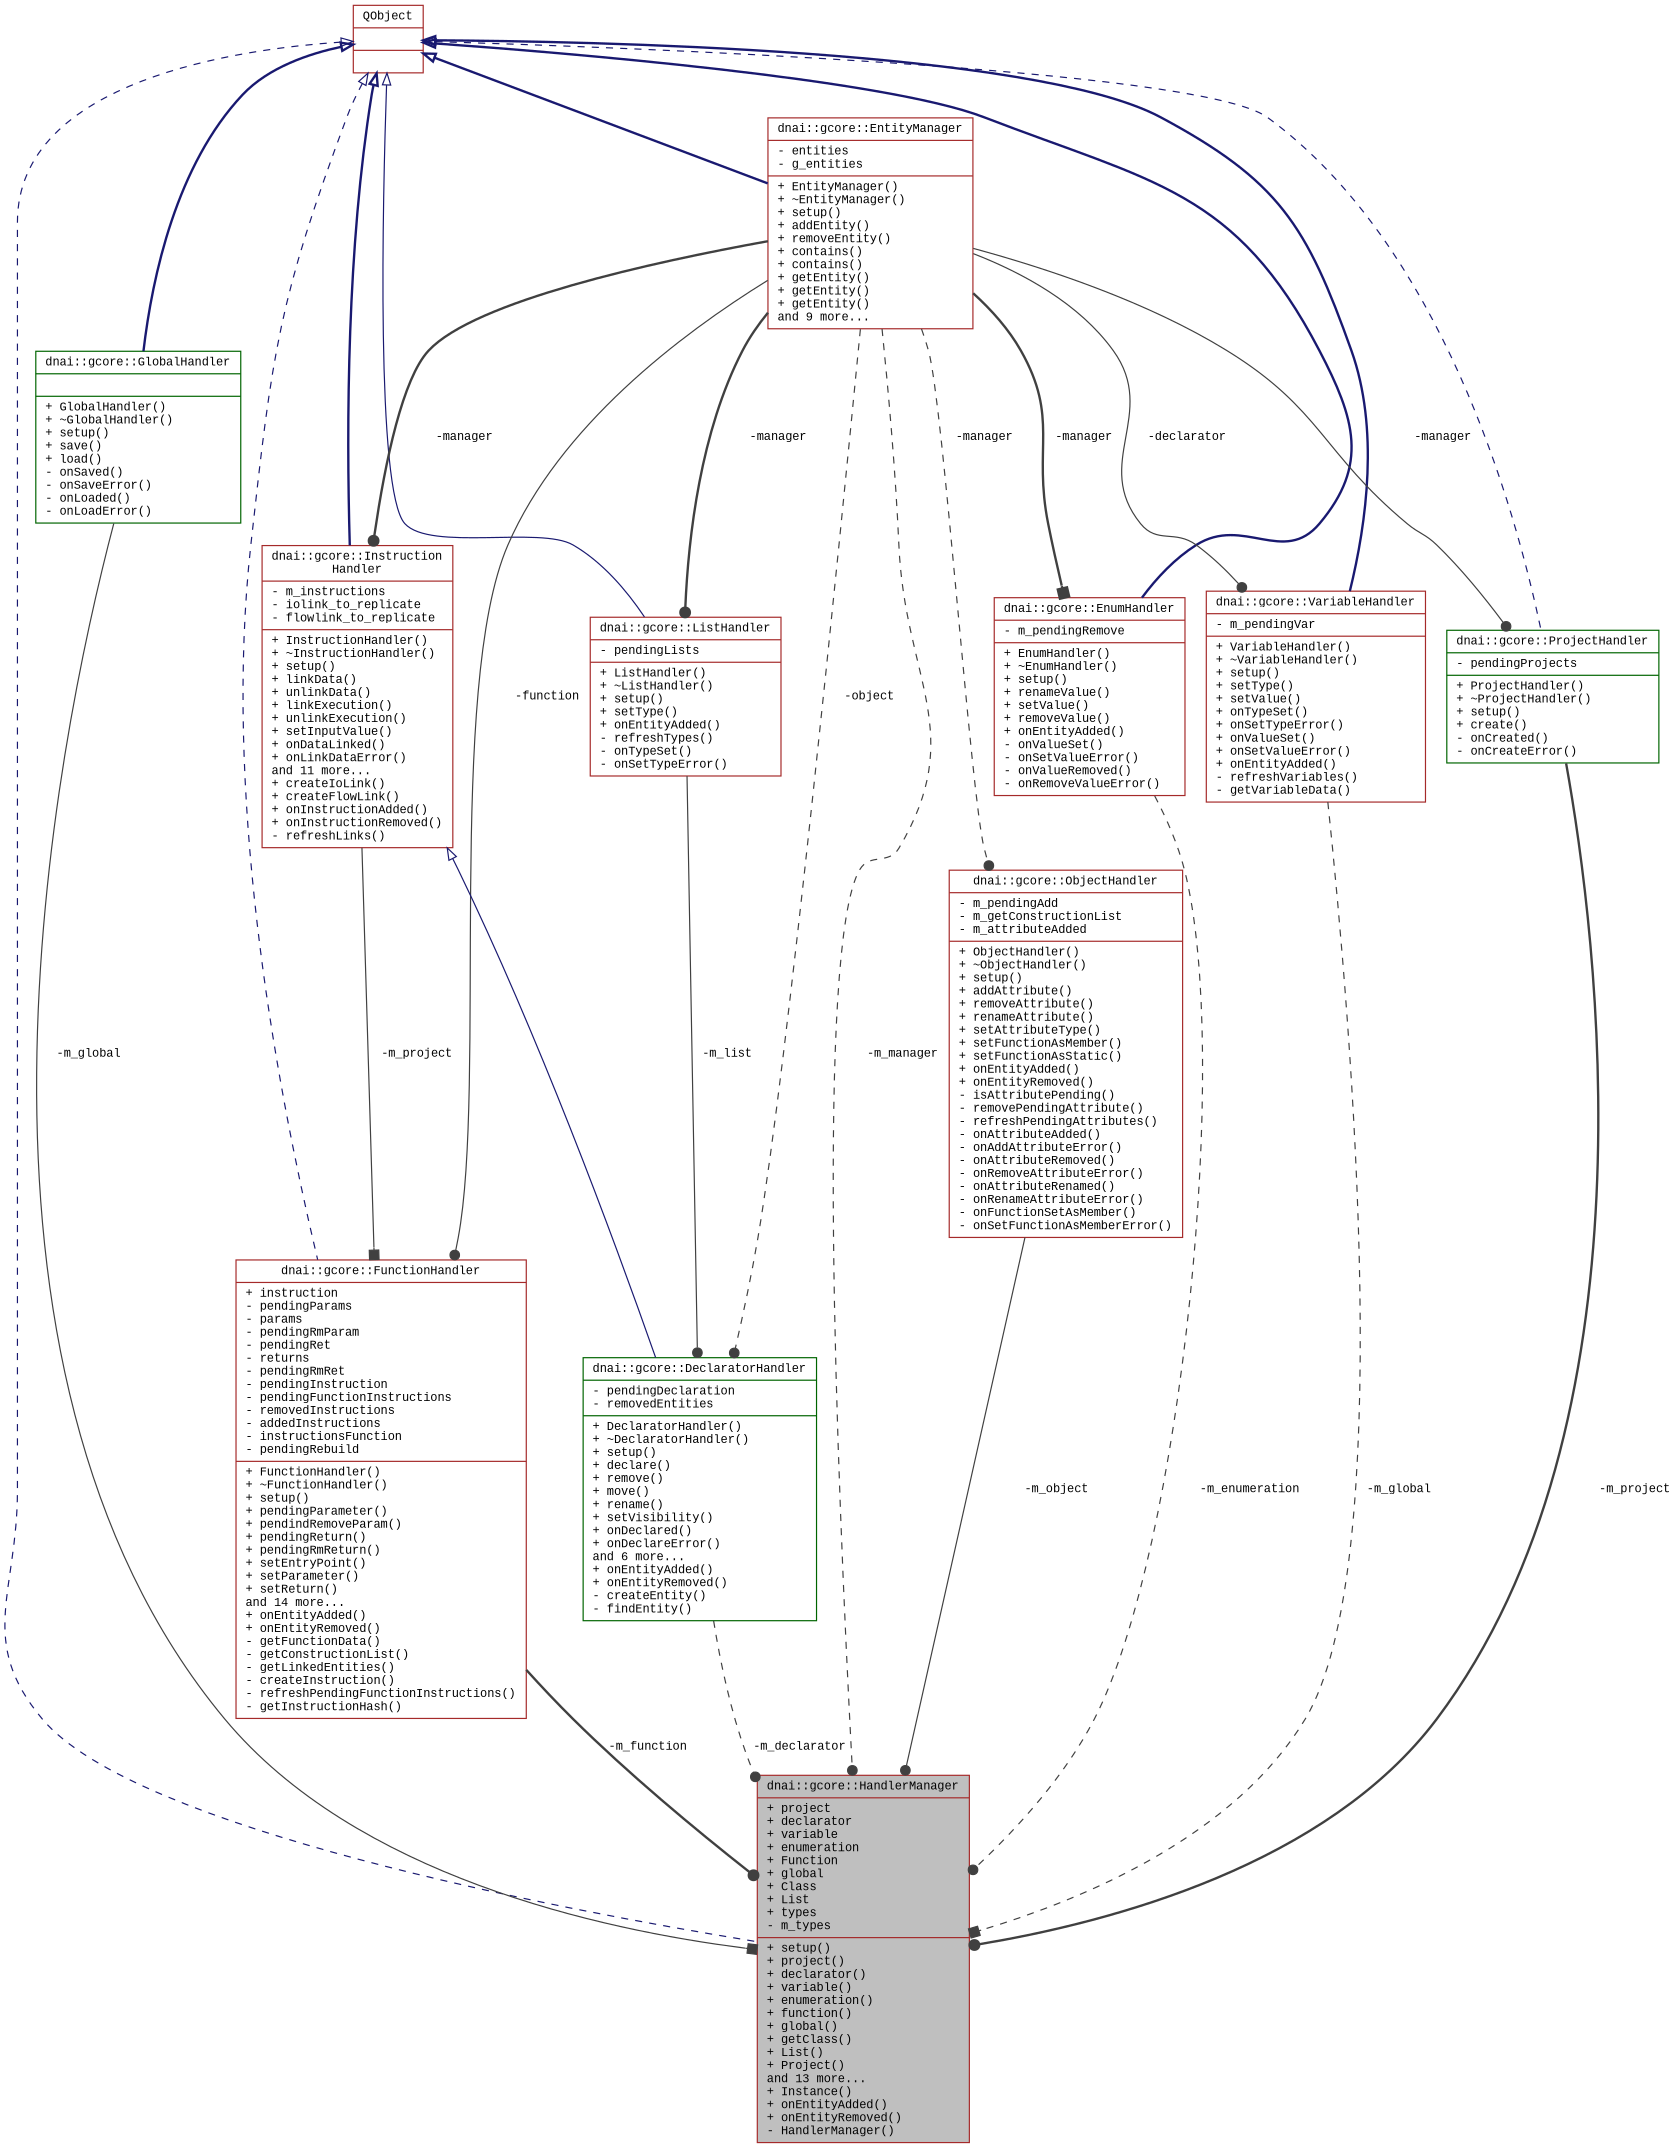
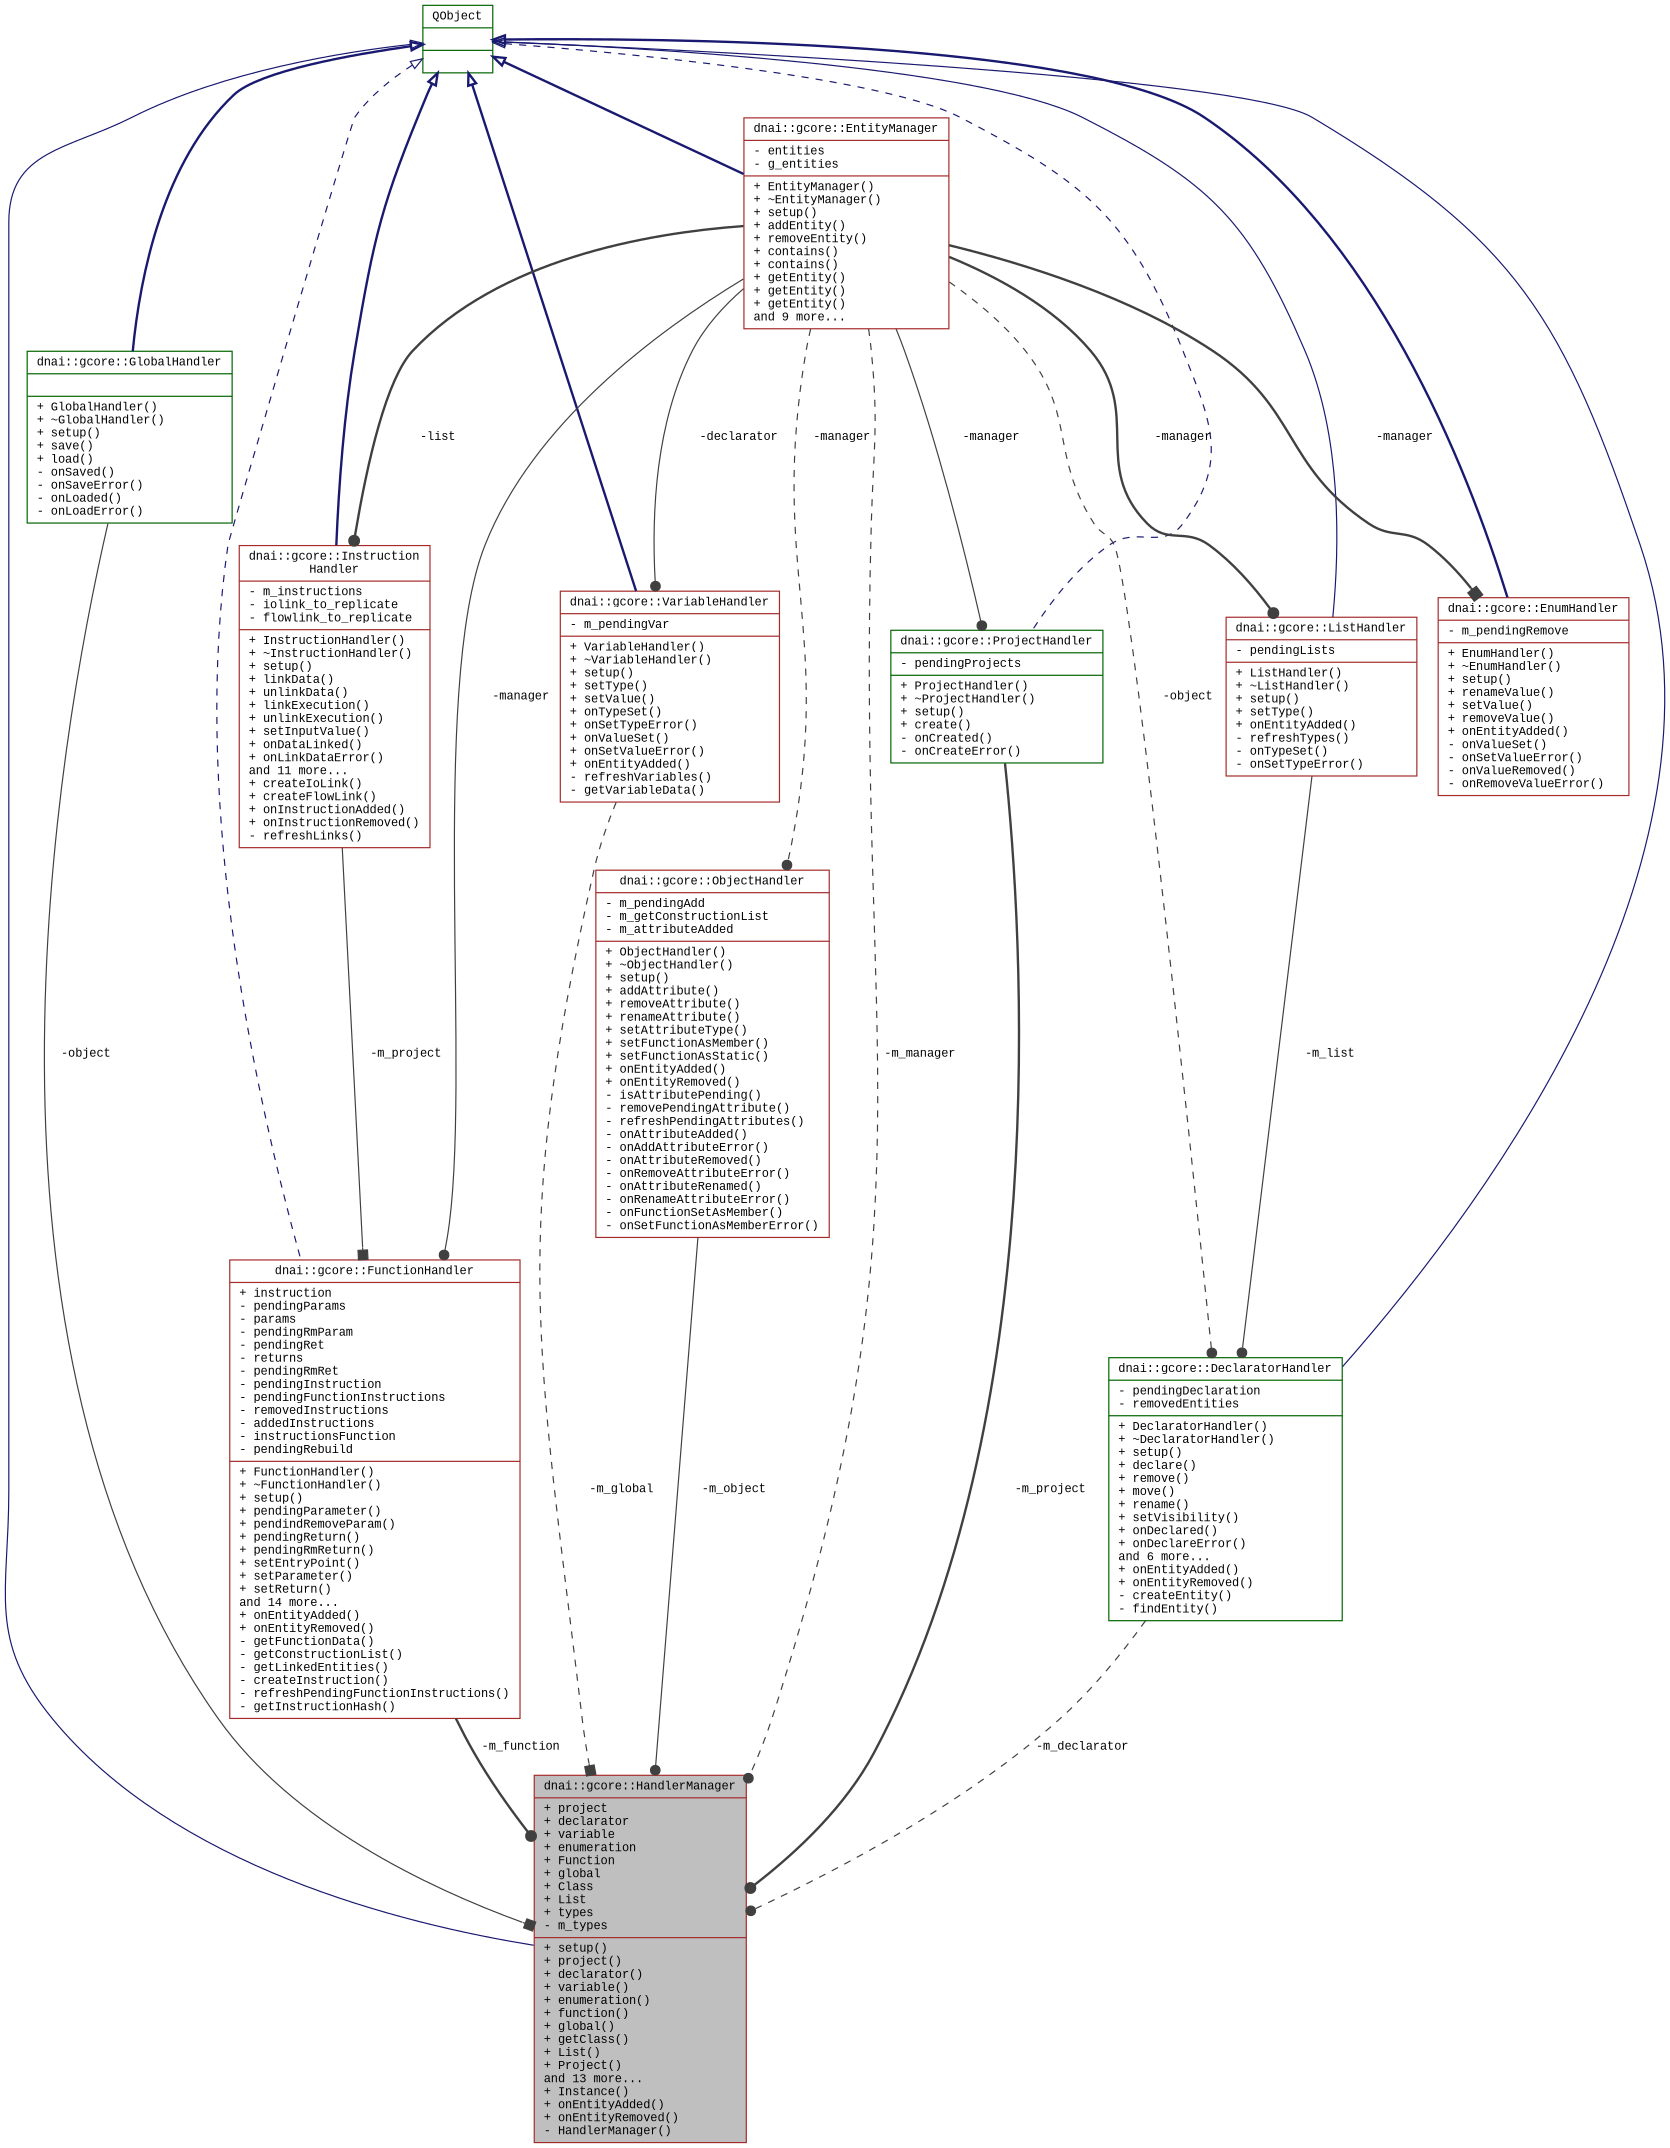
node "QObject": color brown -> darkgreen
edge "dnai::gcore::EntityManager" -> "dnai::gcore::Instruction": label " -manager" -> " -list"
edge "dnai::gcore::EntityManager" -> "dnai::gcore::FunctionHandler": label " -function" -> " -manager"
edge "dnai::gcore::GlobalHandler" -> "dnai::gcore::HandlerManager": label " -m_global" -> " -object"
edge "dnai::gcore::DeclaratorHandler" -> "dnai::gcore::Instruction": now "dnai::gcore::DeclaratorHandler" -> "QObject"
edge "dnai::gcore::HandlerManager" -> "QObject": style dashed -> solid
edge "dnai::gcore::EnumHandler" -> "dnai::gcore::HandlerManager": removed, label "-m_enumeration"
